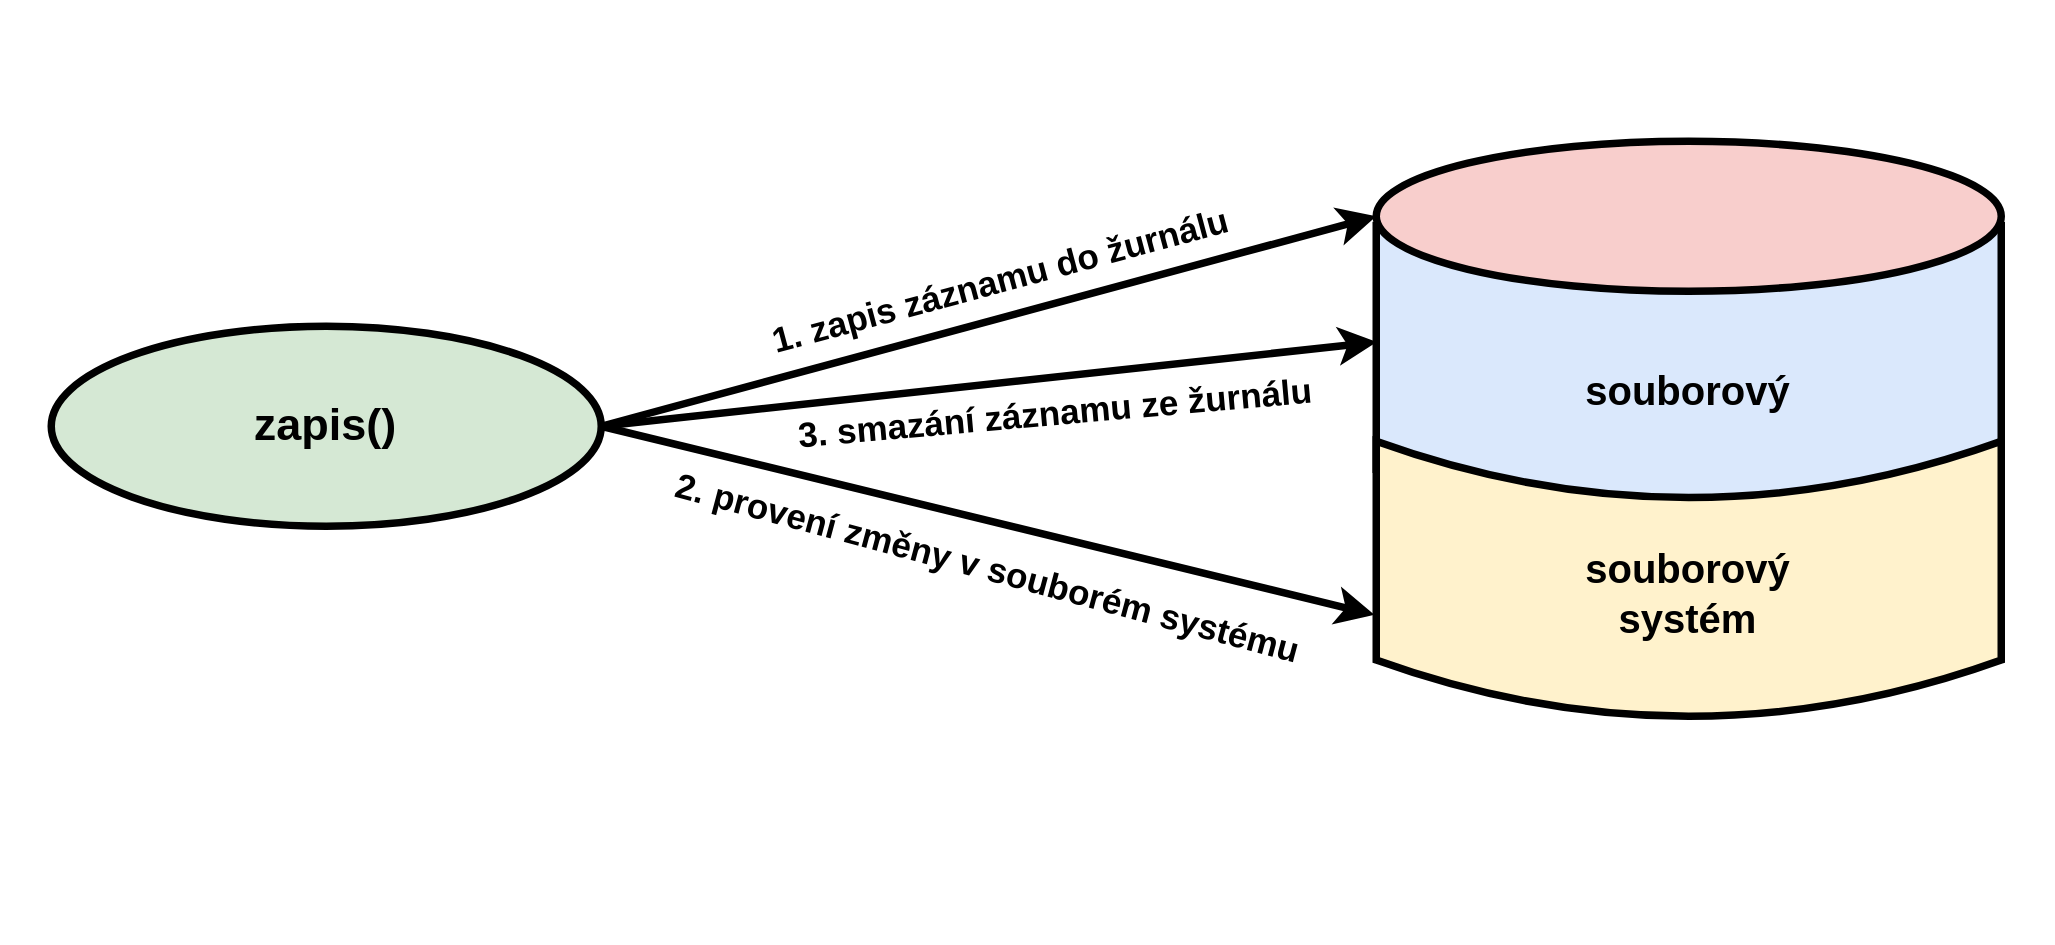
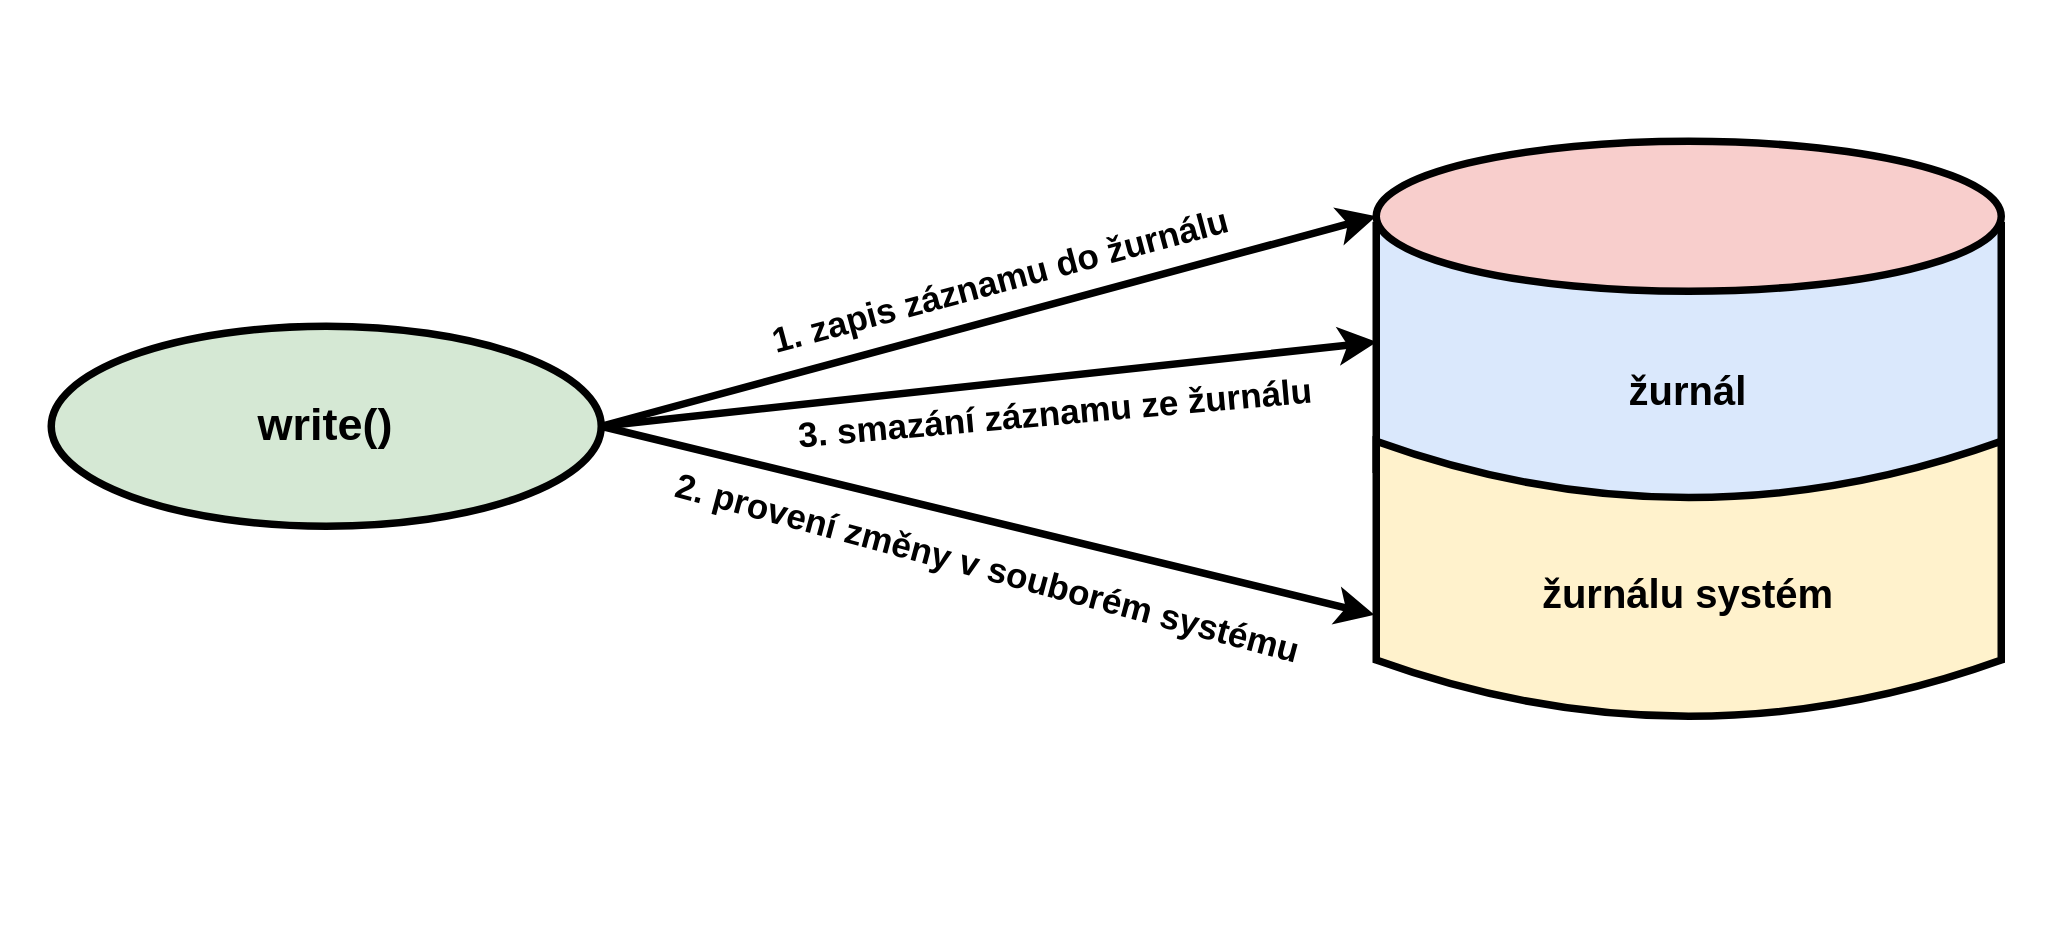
node "souborový": label "souborový" -> "žurnál"
node "zapis()": label "zapis()" -> "write()"
node "souborový systém": label "souborový systém" -> "žurnálu systém"
